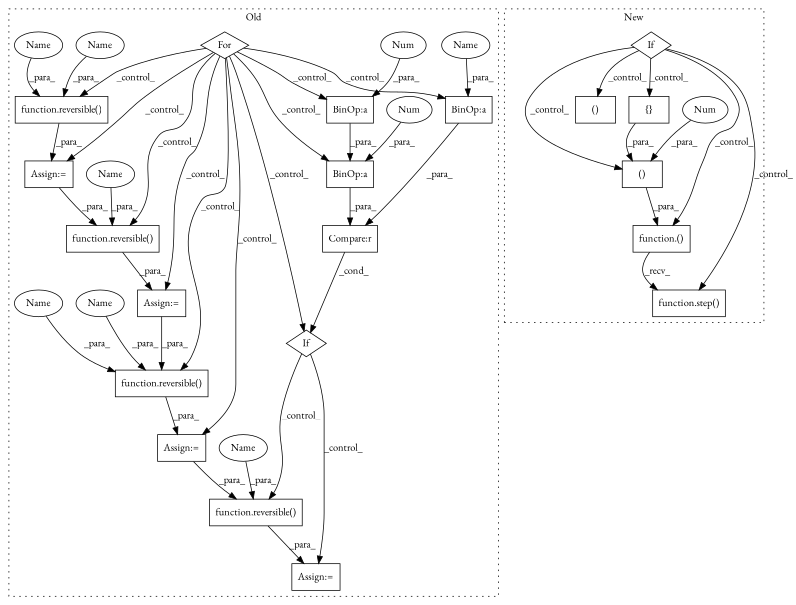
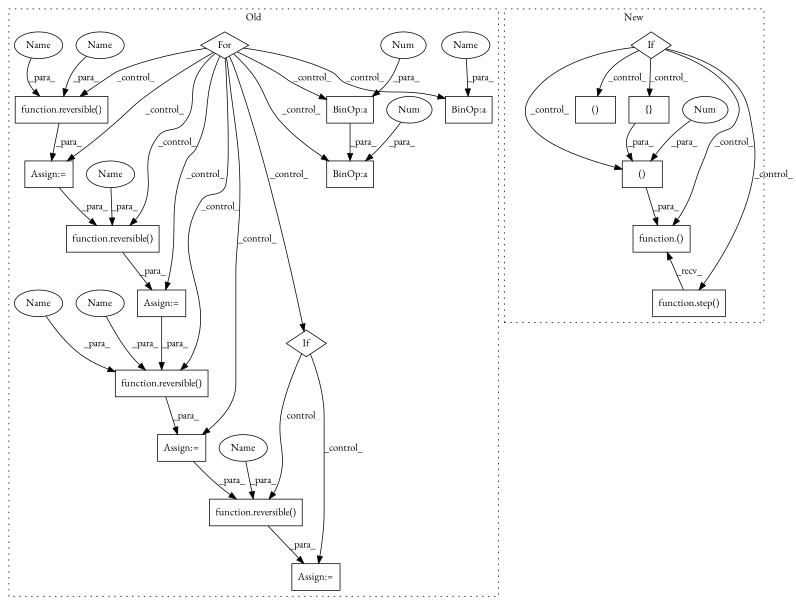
node "Compare:r": removed
edge "function.()" -> "function.step()": reversed
